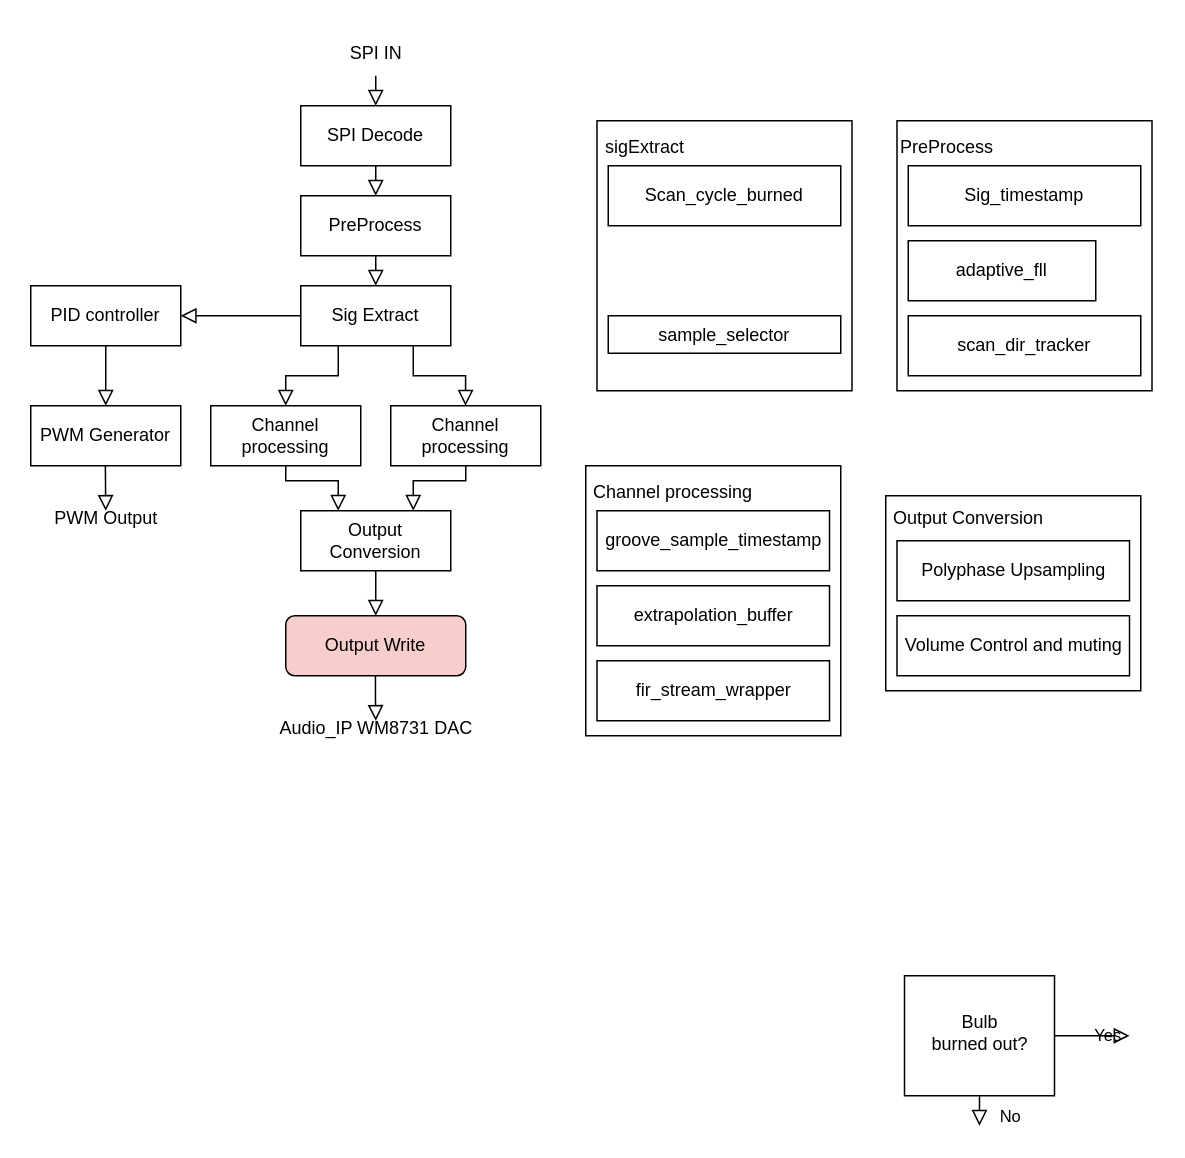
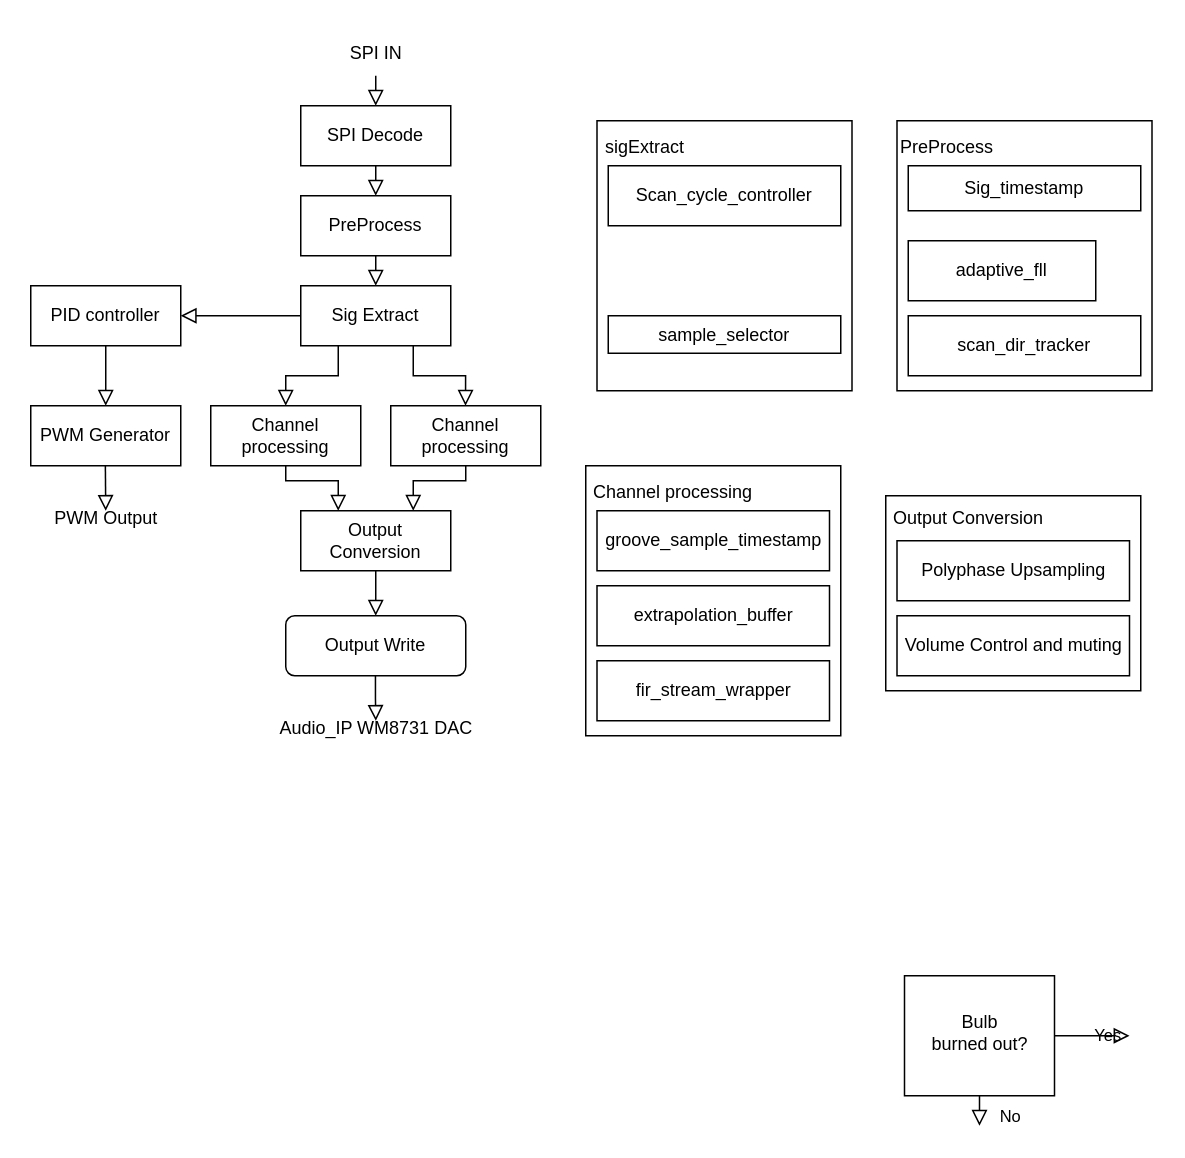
node "Scan_cycle_burned": label "Scan_cycle_burned" -> "Scan_cycle_controller"
node "Sig_timestamp": size 233x60 -> 233x45
node "Output Write": fillcolor #f8cecc -> #ffffff
